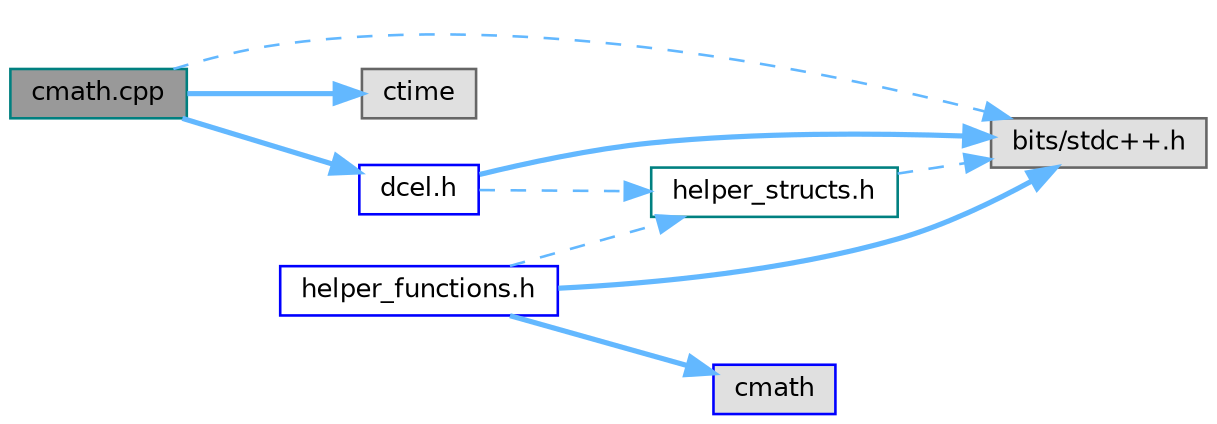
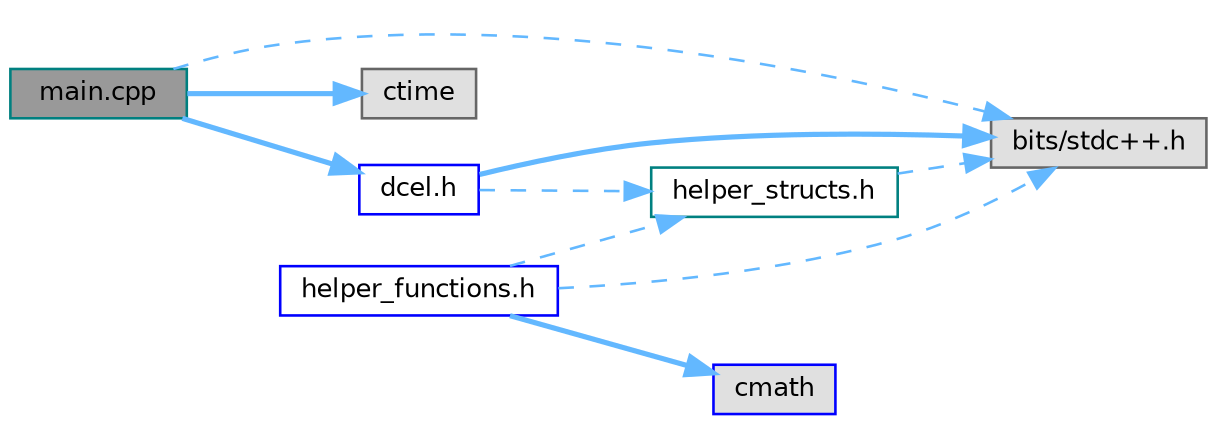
node "cmath.cpp": label "cmath.cpp" -> "main.cpp"
edge "helper_functions.h" -> "bits/stdc++.h": style bold -> dashed
